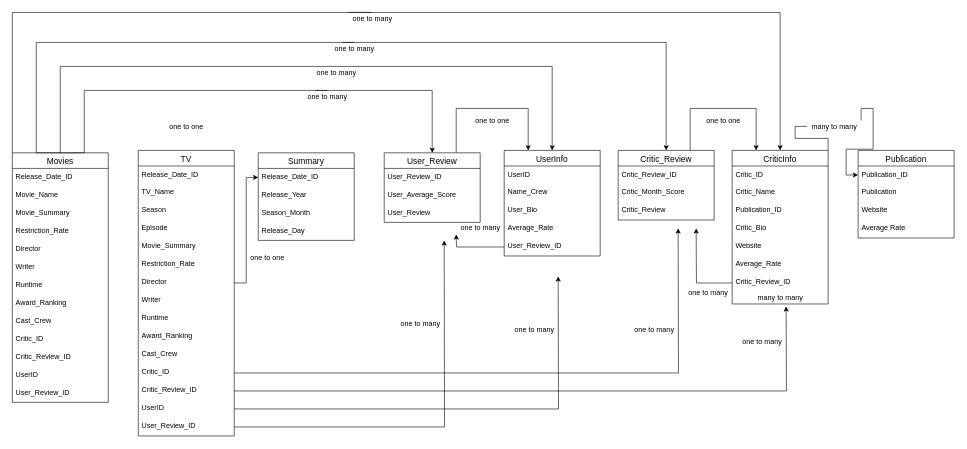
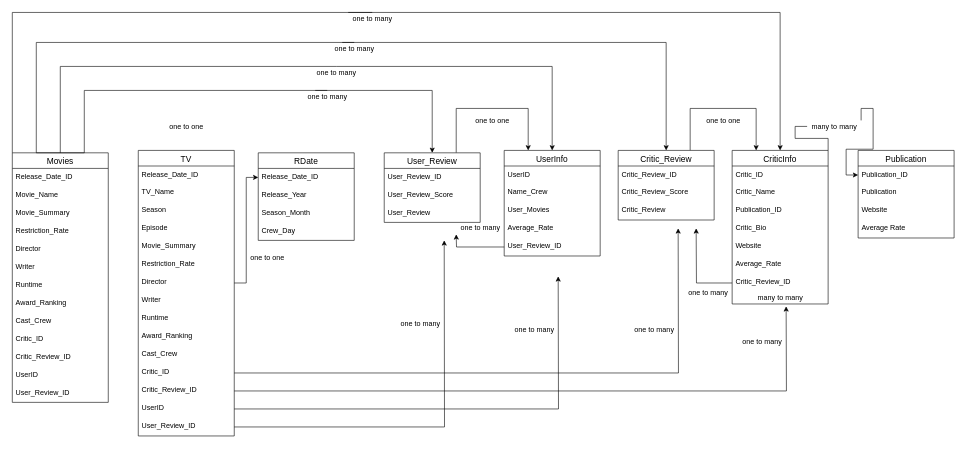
node "Summary": label "Summary" -> "RDate"
node "Critic_Month_Score": label "Critic_Month_Score" -> "Critic_Review_Score"
node "User_Average_Score": label "User_Average_Score" -> "User_Review_Score"
node "User_Bio": label "User_Bio" -> "User_Movies"
node "Release_Day": label "Release_Day" -> "Crew_Day"
